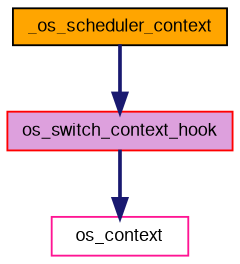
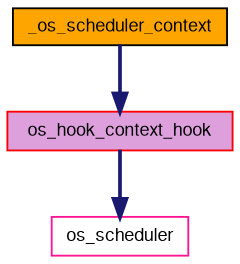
node "os_switch_context_hook": label "os_switch_context_hook" -> "os_hook_context_hook"
node "os_context": label "os_context" -> "os_scheduler"
